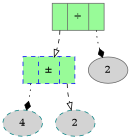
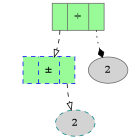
node "4": removed
